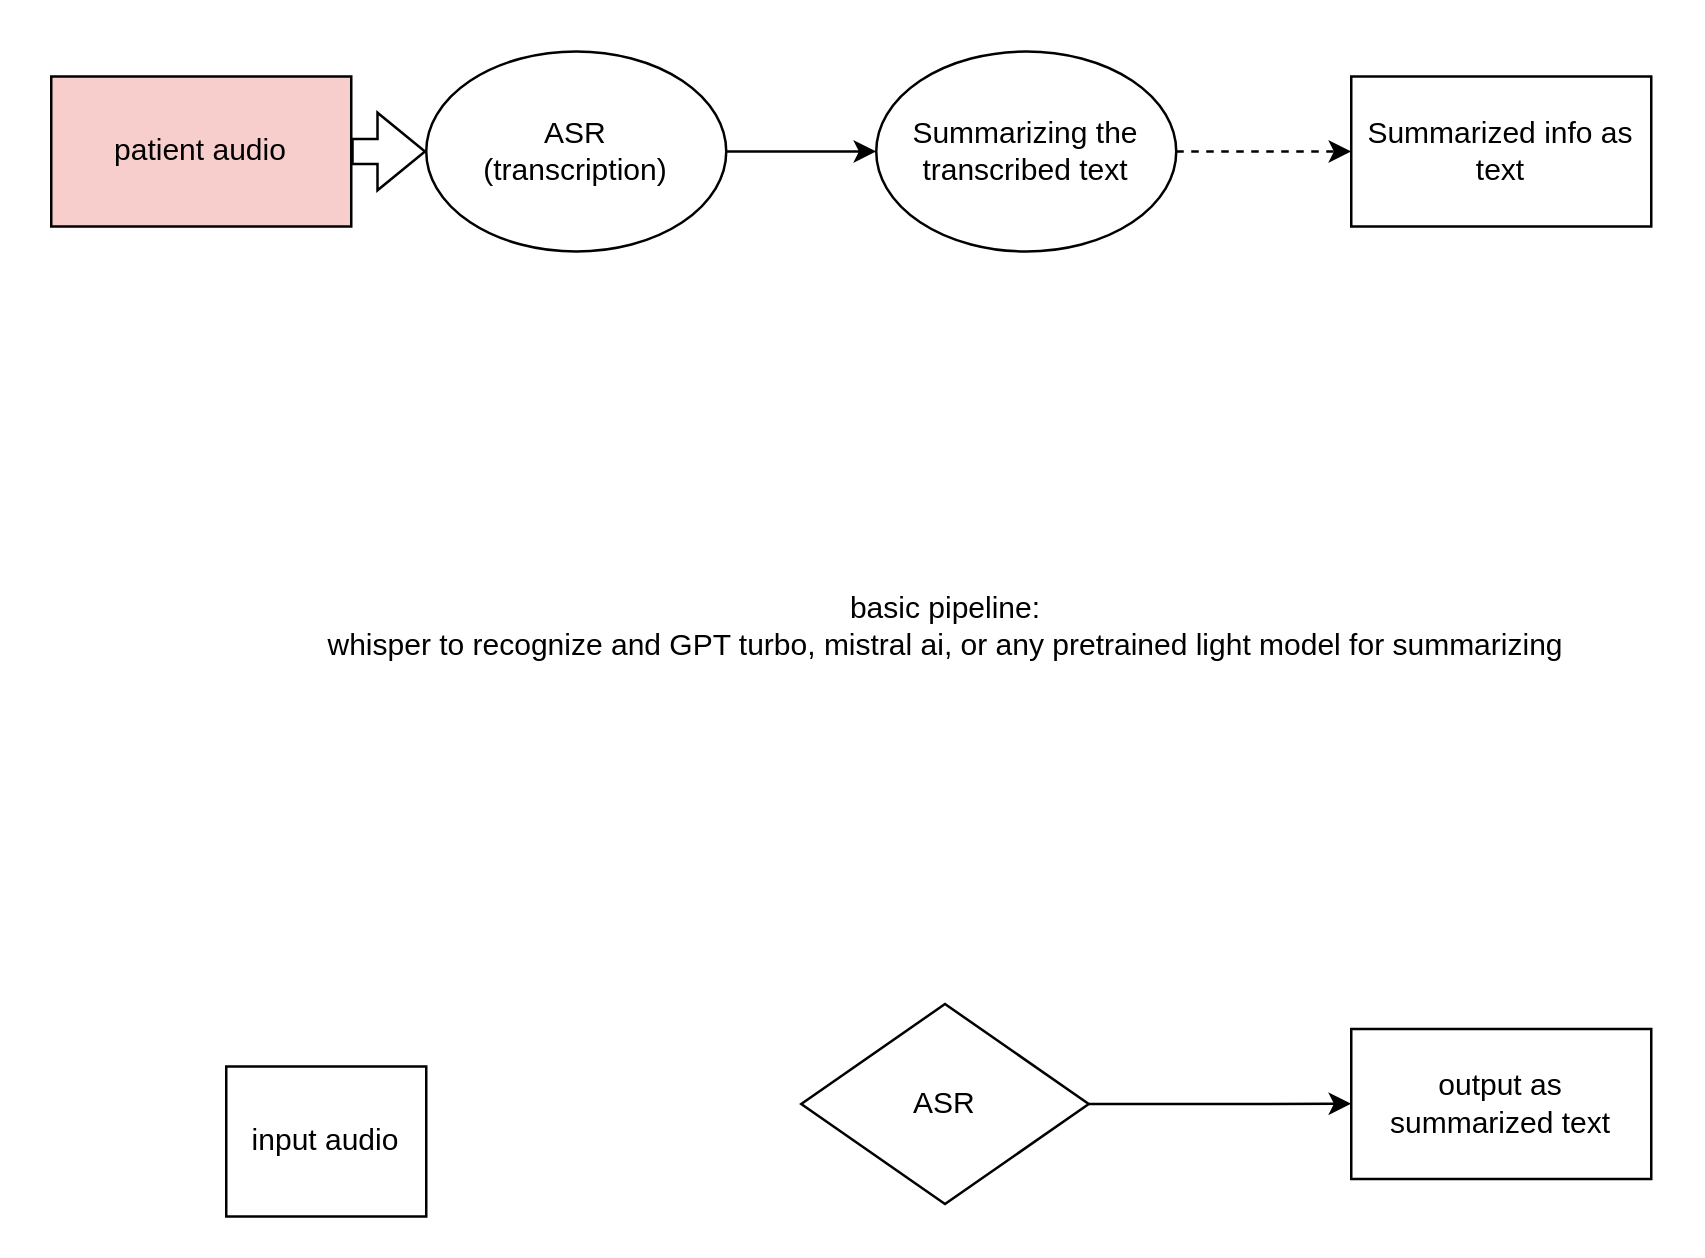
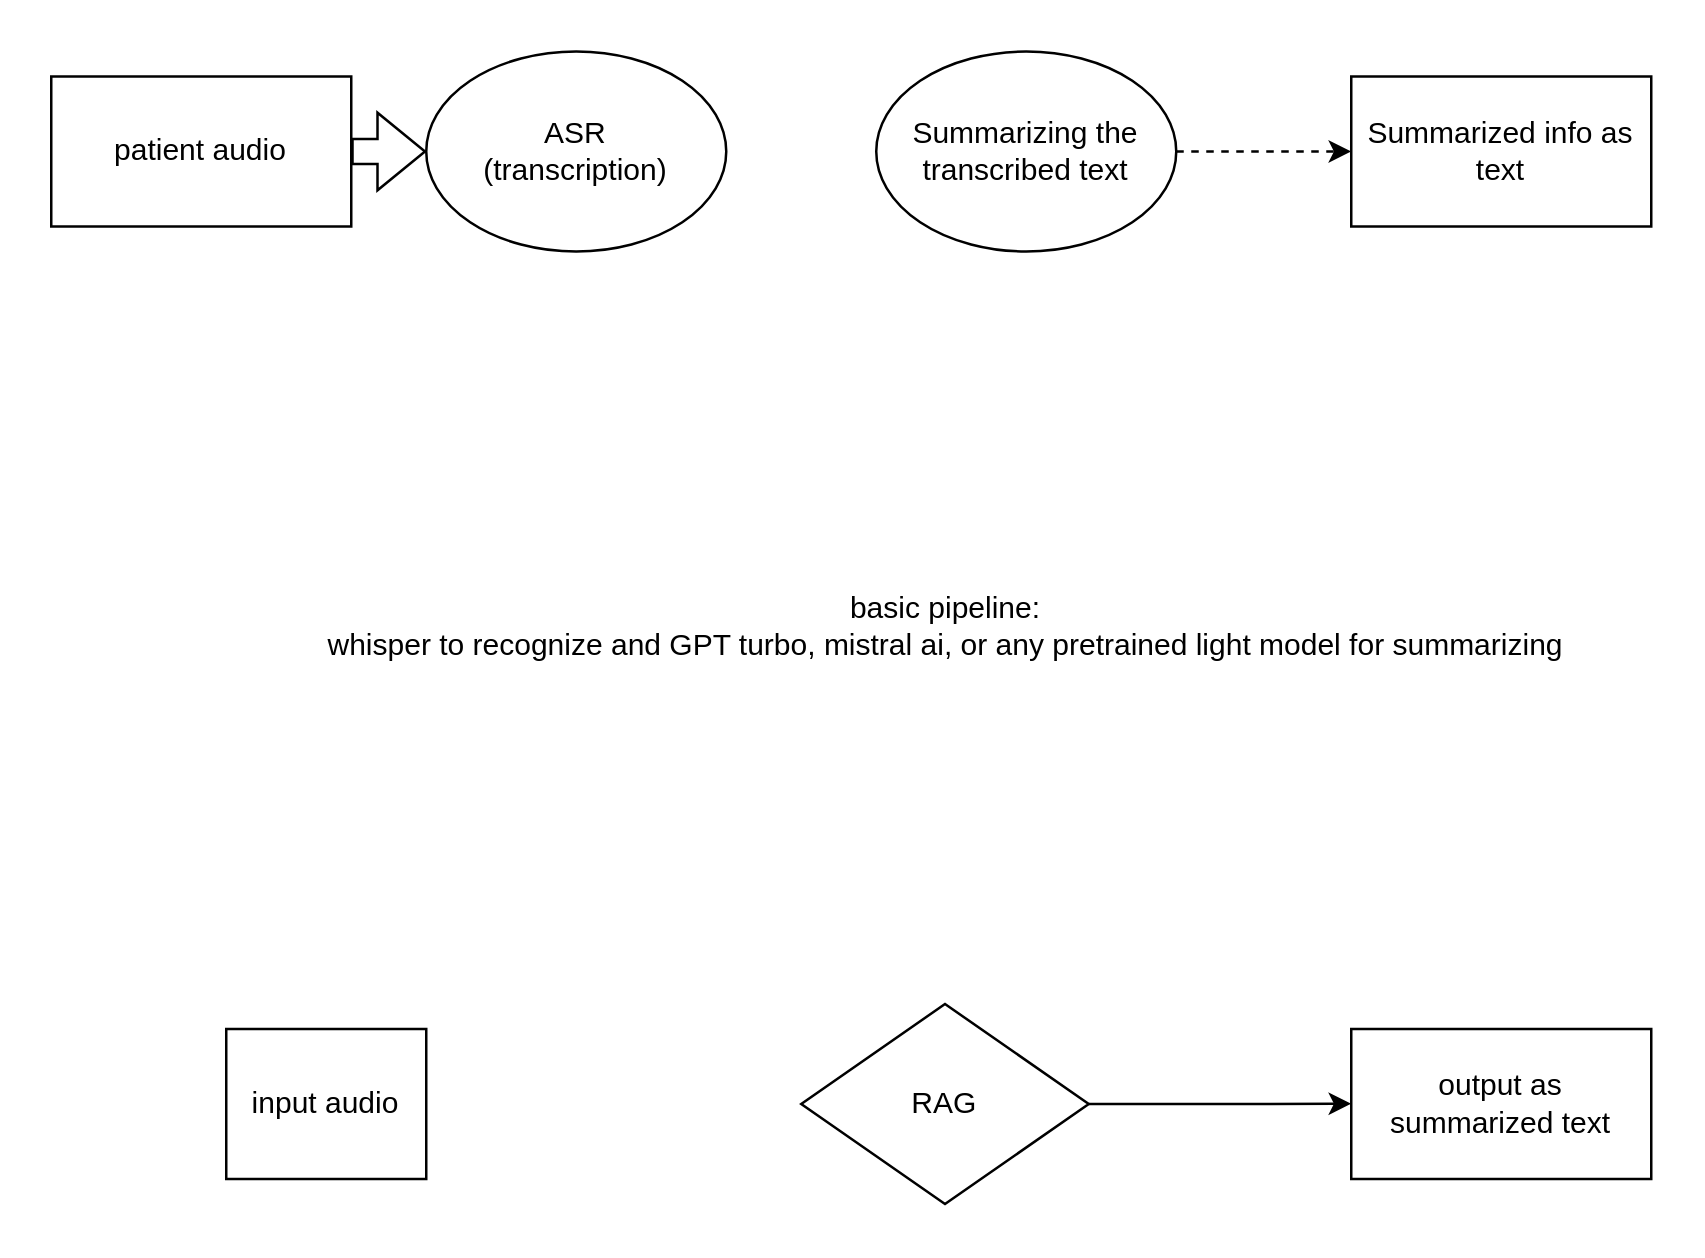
node "patient audio": fillcolor #f8cecc -> #ffffff
edge "ASR (transcription)" -> "Summarizing the transcribed text": removed
node "ASR": label "ASR" -> "RAG"
node "input audio": moved (326, 1141) -> (326, 1104)
